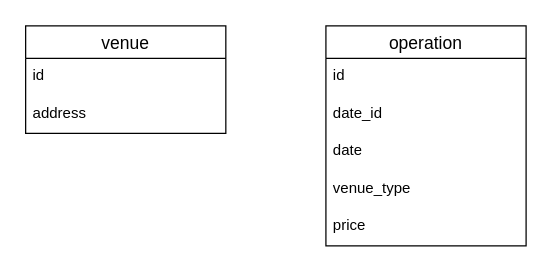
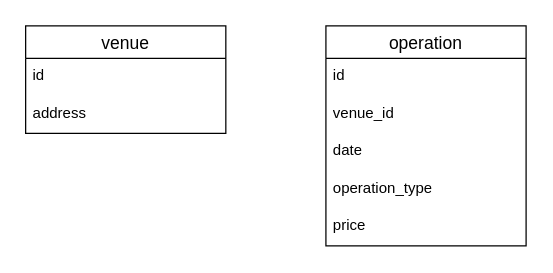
node "date_id": label "date_id" -> "venue_id"
node "venue_type": label "venue_type" -> "operation_type"
